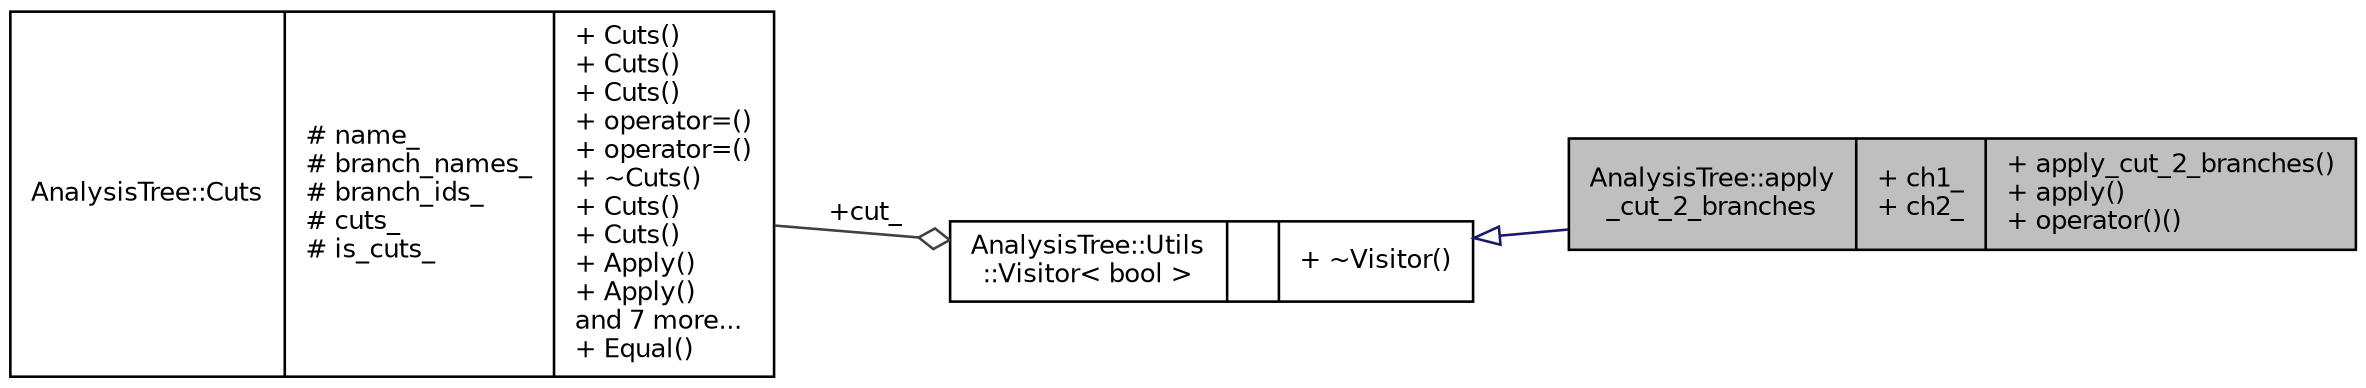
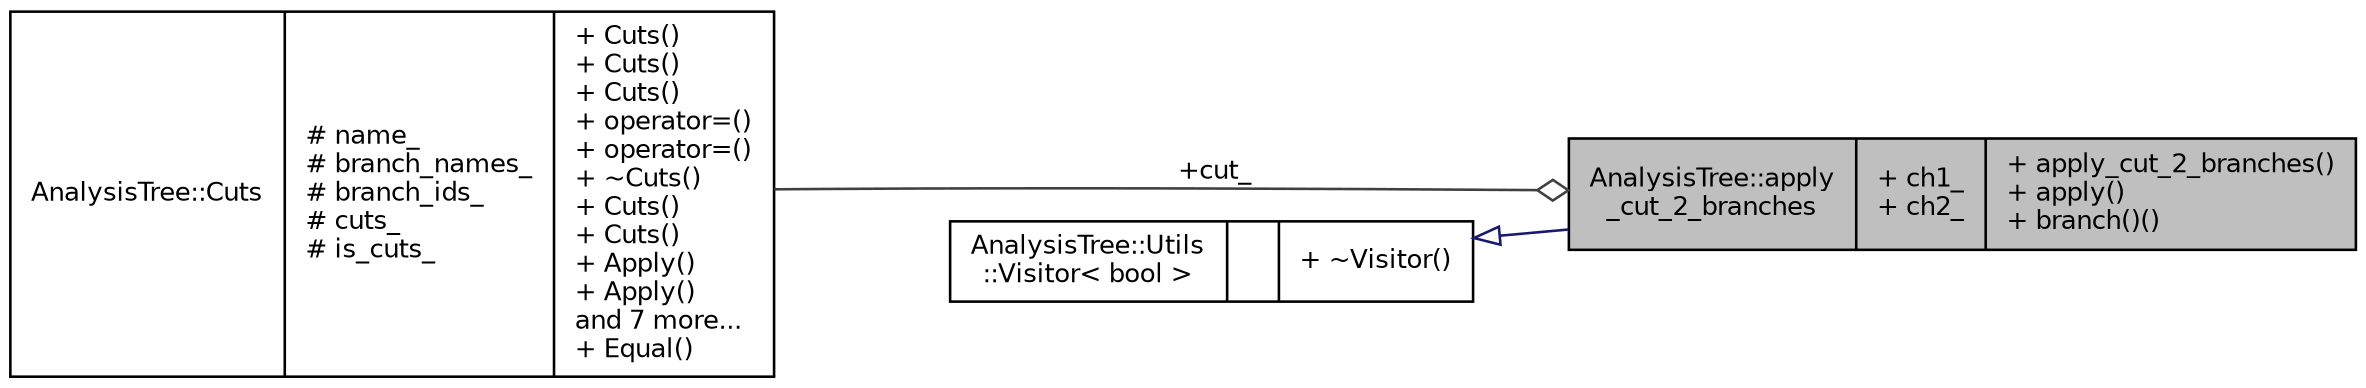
node "AnalysisTree::apply": text "+ operator()()" -> "+ branch()()"
edge "AnalysisTree::Cuts" -> "AnalysisTree::Utils": now "AnalysisTree::Cuts" -> "AnalysisTree::apply"
